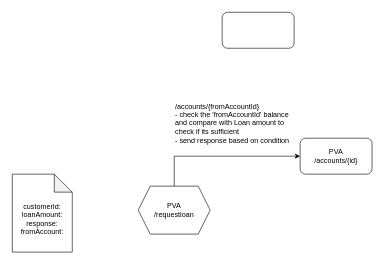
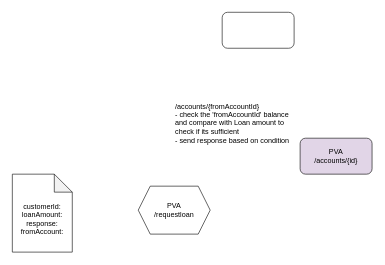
edge "PVA /requestloan" -> "PVA /accounts/{id}": removed
node "PVA /accounts/{id}": fillcolor #ffffff -> #e1d5e7
